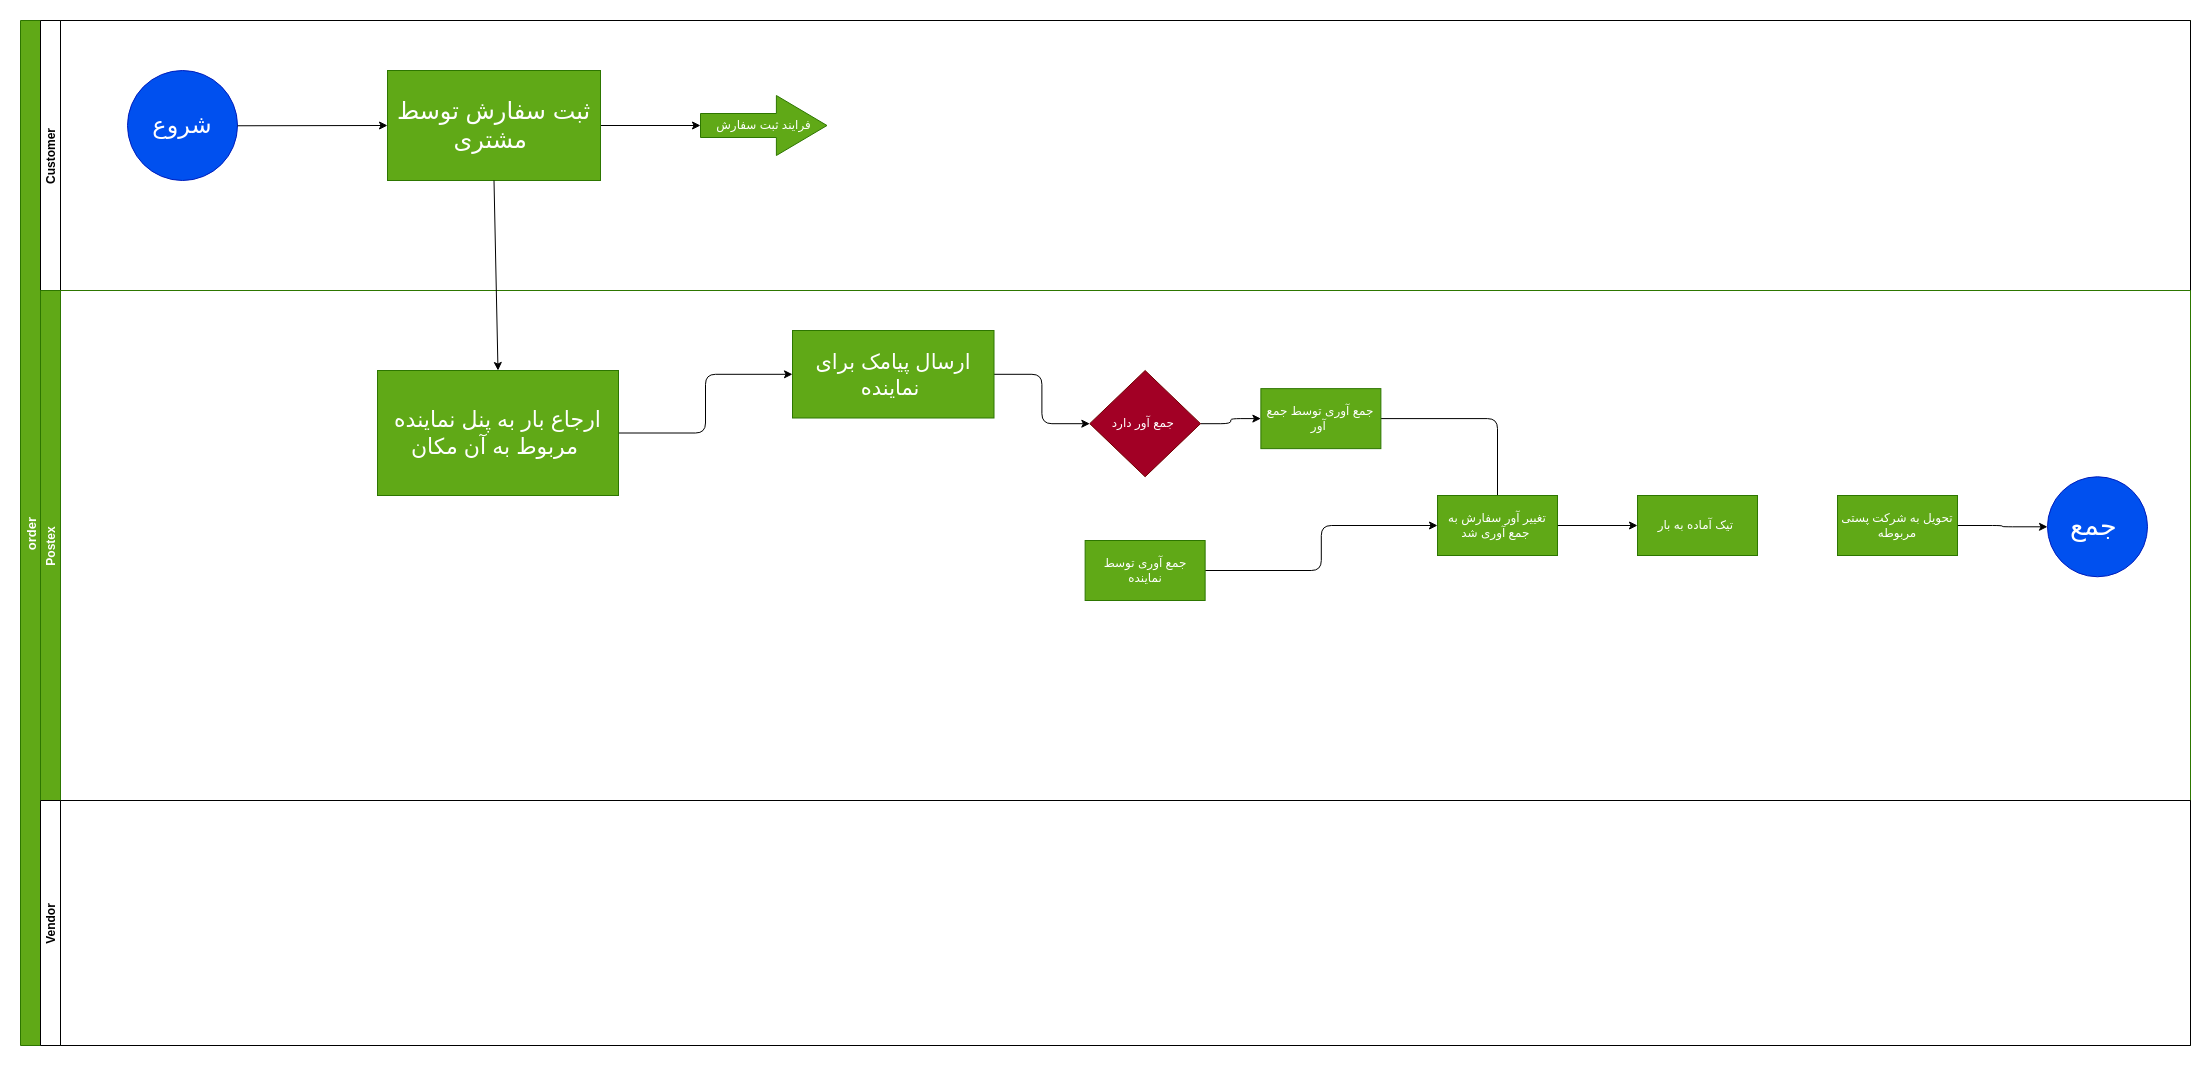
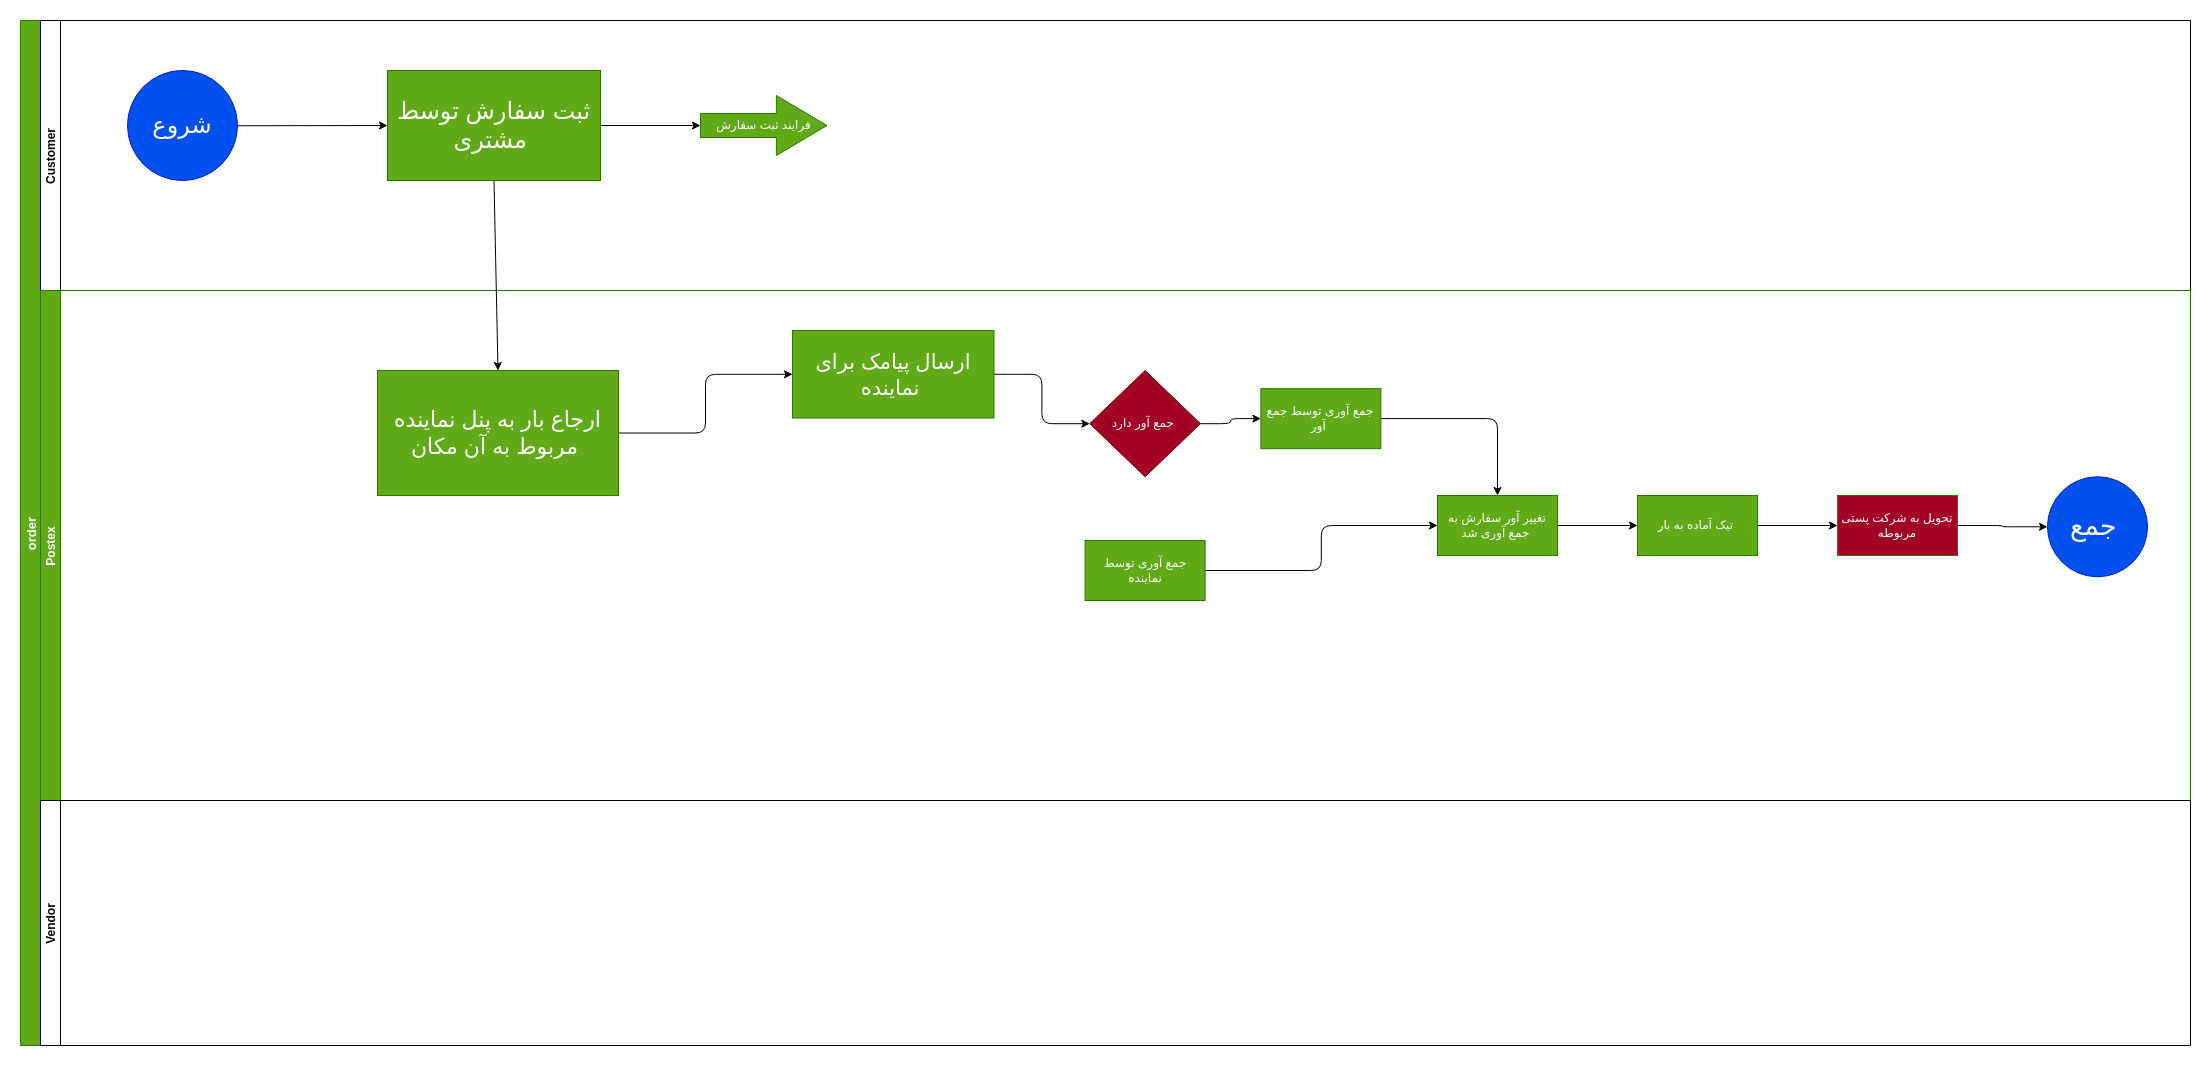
edge "جمع آوری توسط جمع آور" -- "تغییر آور سفارش به جمع آوری شد": arrowhead none -> classic
edge "تیک آماده به بار" -> "تحویل به شرکت پستی مربوطه": added
node "تحویل به شرکت پستی مربوطه": fillcolor #60a917 -> #a20025
